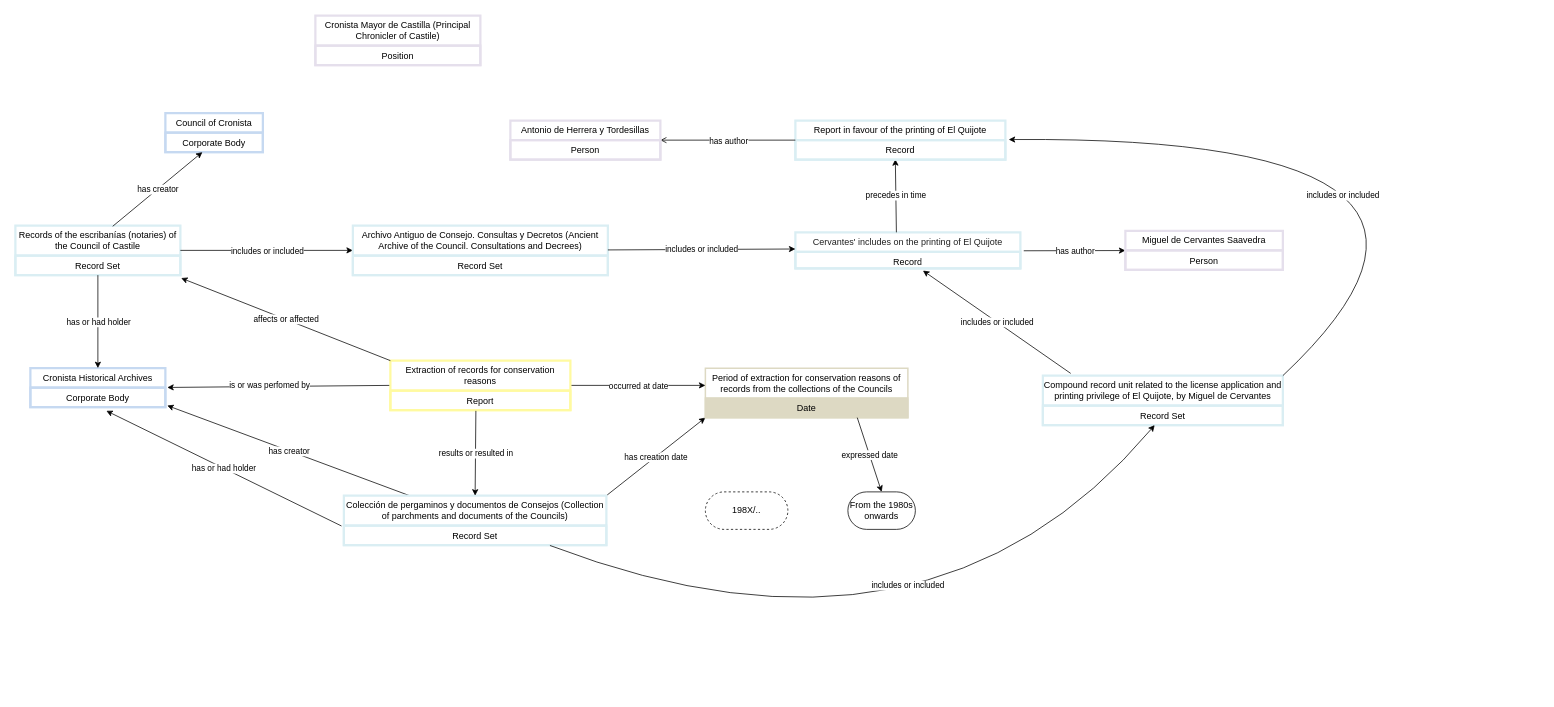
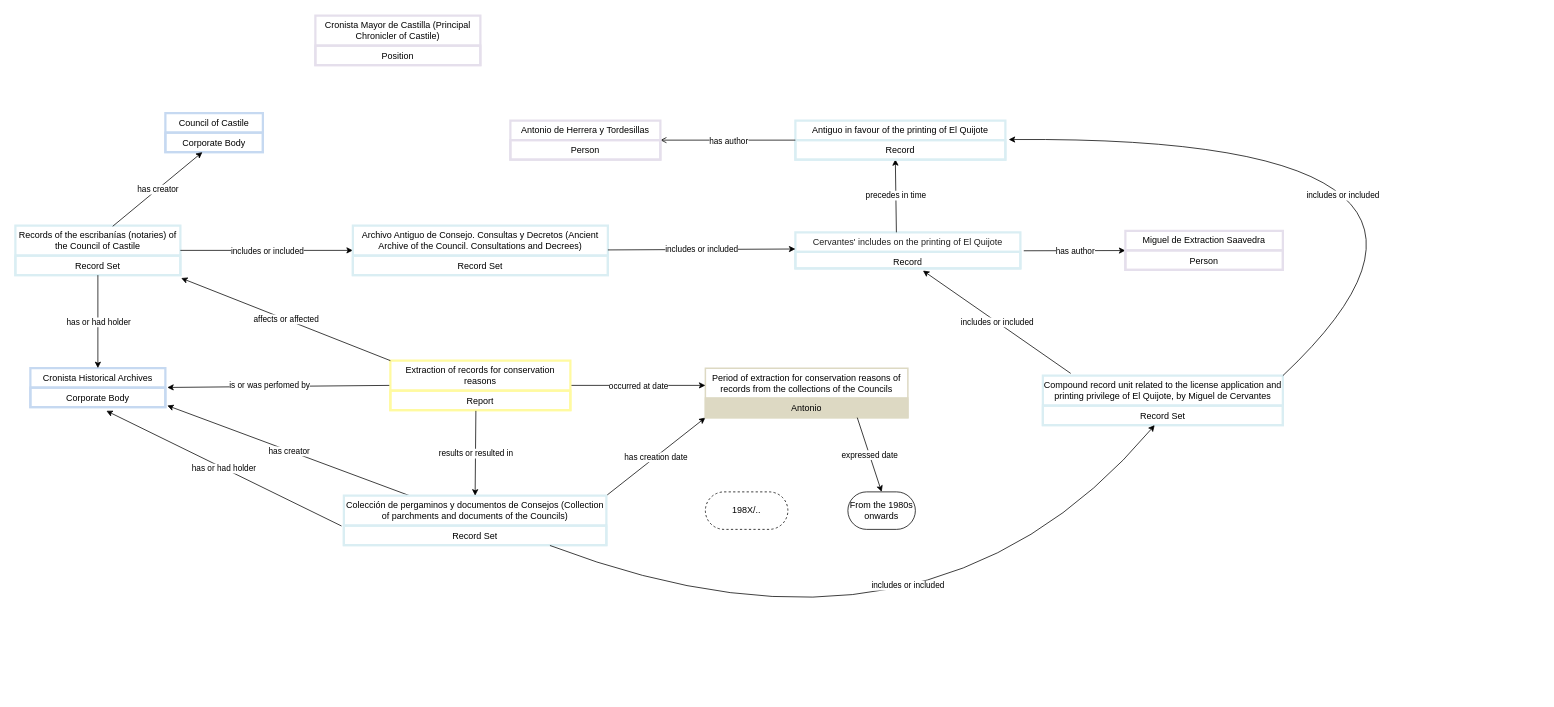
node "Council of Cronista": label "Council of Cronista" -> "Council of Castile"
node "Report in favour of the printing of El Quijote": label "Report in favour of the printing of El Quijote" -> "Antiguo in favour of the printing of El Quijote"
node "Miguel de Cervantes Saavedra": label "Miguel de Cervantes Saavedra" -> "Miguel de Extraction Saavedra"
node "Date": label "Date" -> "Antonio"
